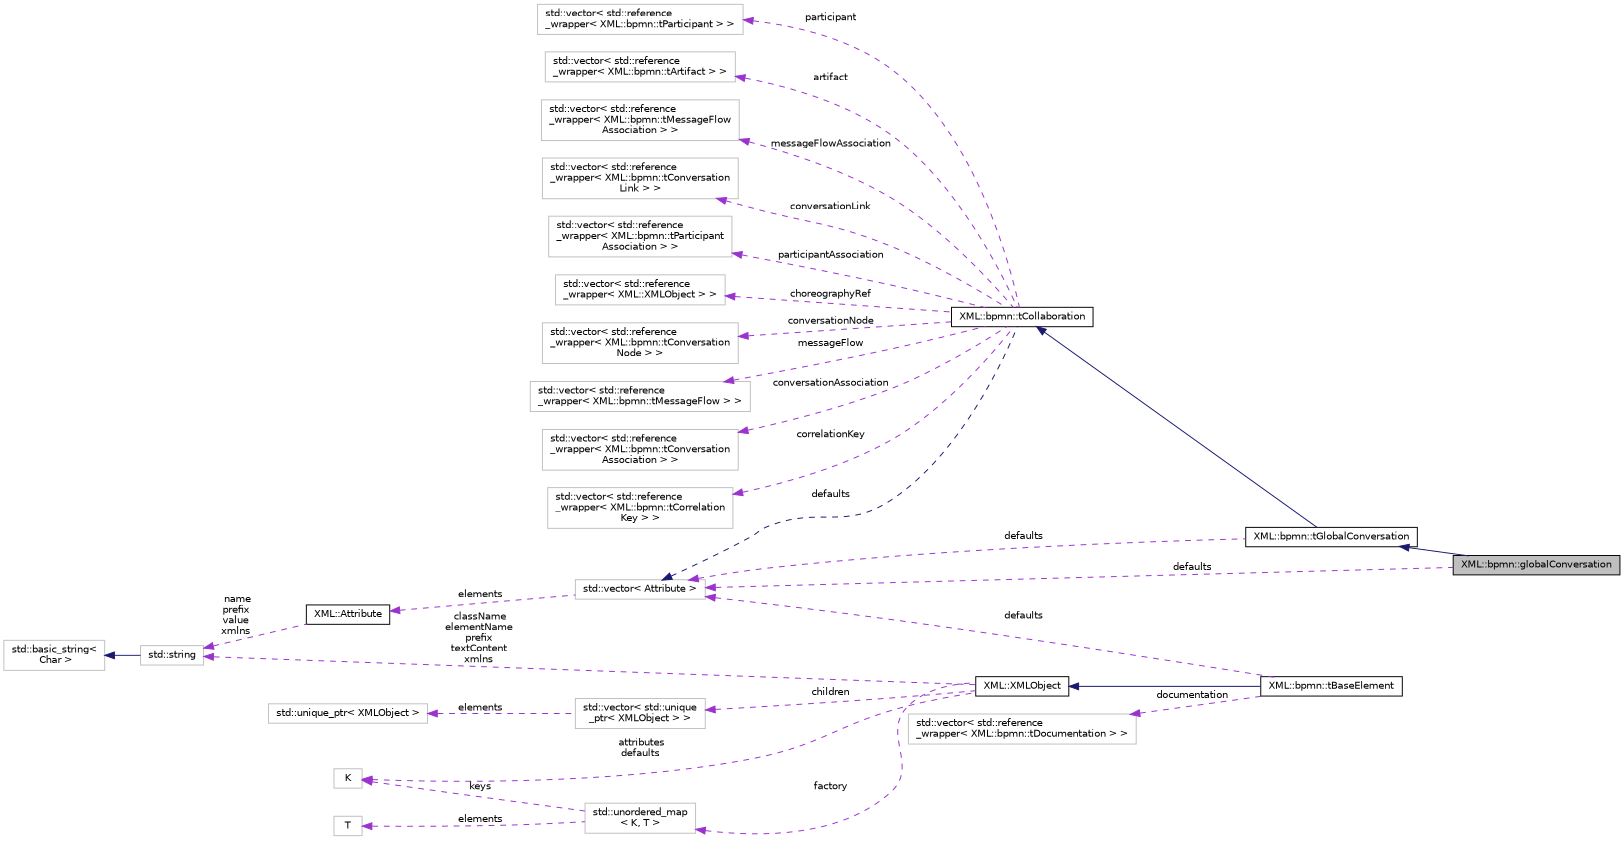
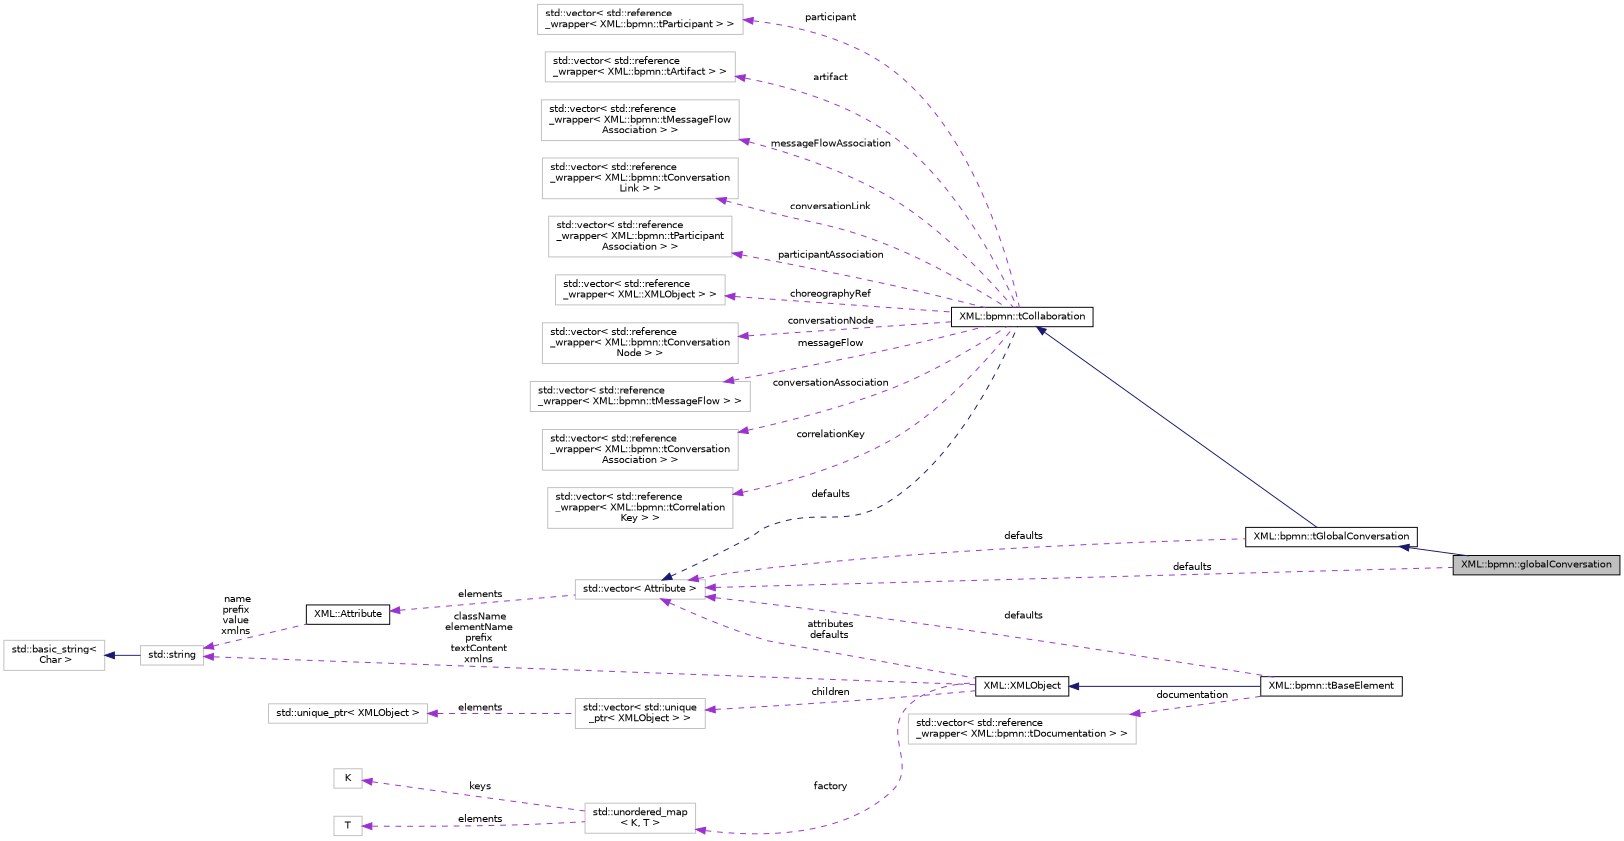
edge "XML::XMLObject" -> "K": now "XML::XMLObject" -> "std::vector< Attribute >"
